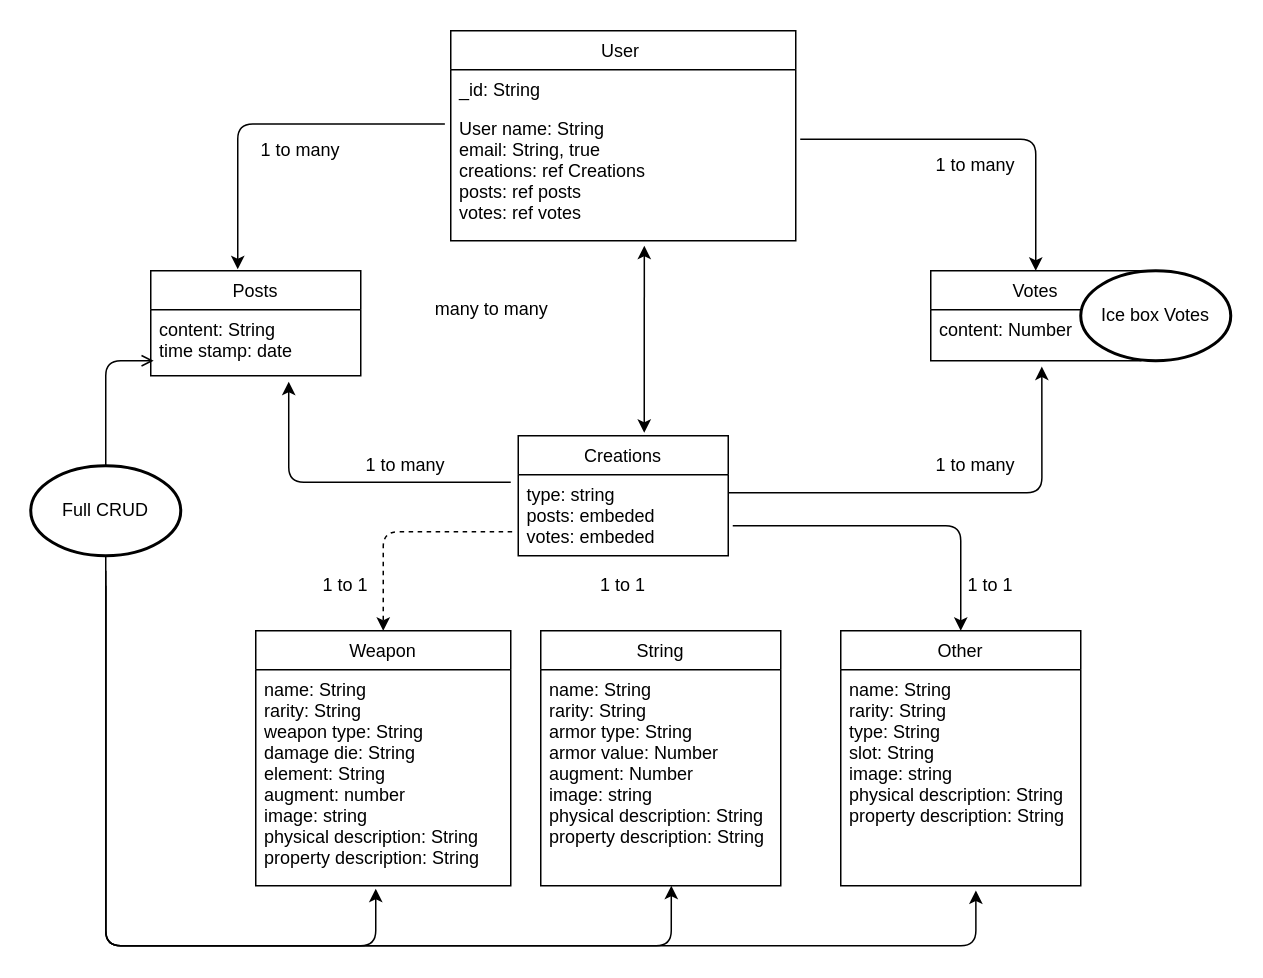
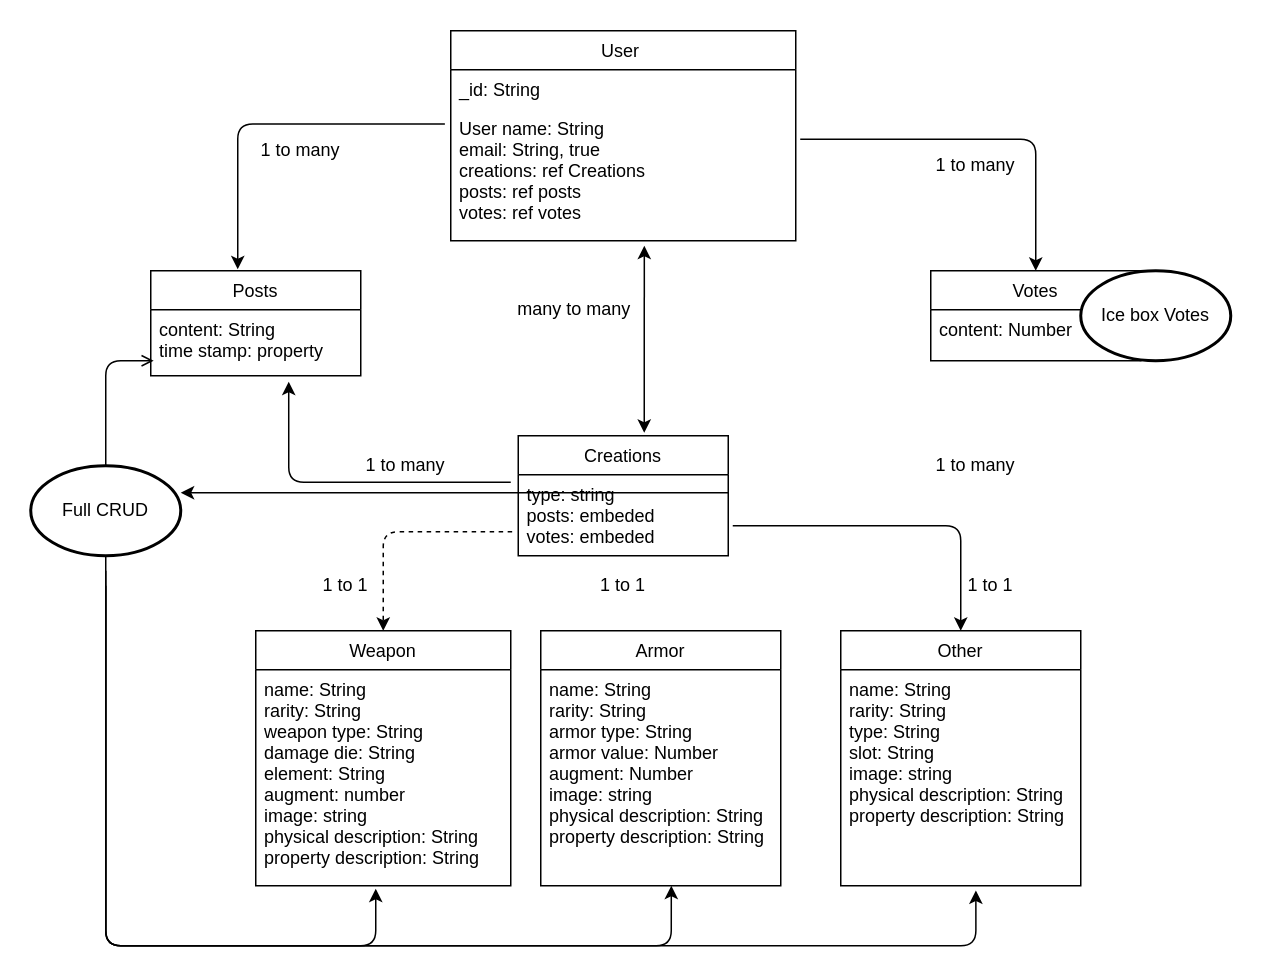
node "many to many": moved (492, 310) -> (575, 310)
node "content: String time stamp: date": label "content: String time stamp: date" -> "content: String time stamp: property"
edge "type: string posts: embeded votes: embeded" -> "content: Number": now "type: string posts: embeded votes: embeded" -> "Full CRUD"
node "String": label "String" -> "Armor"
